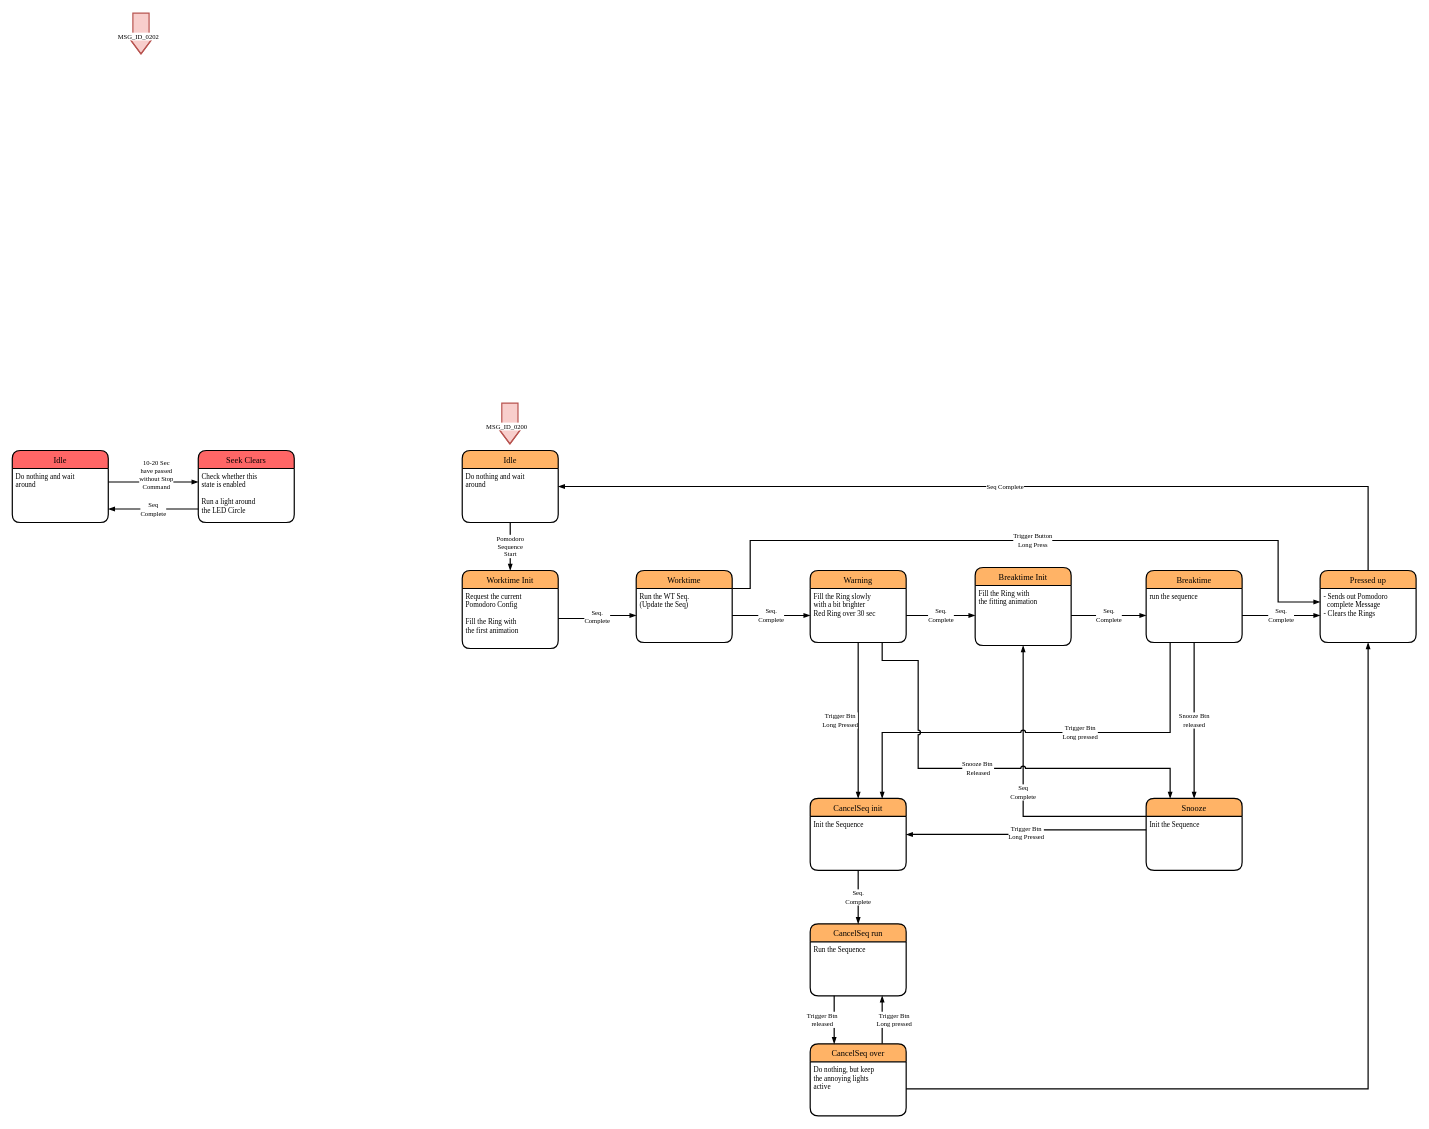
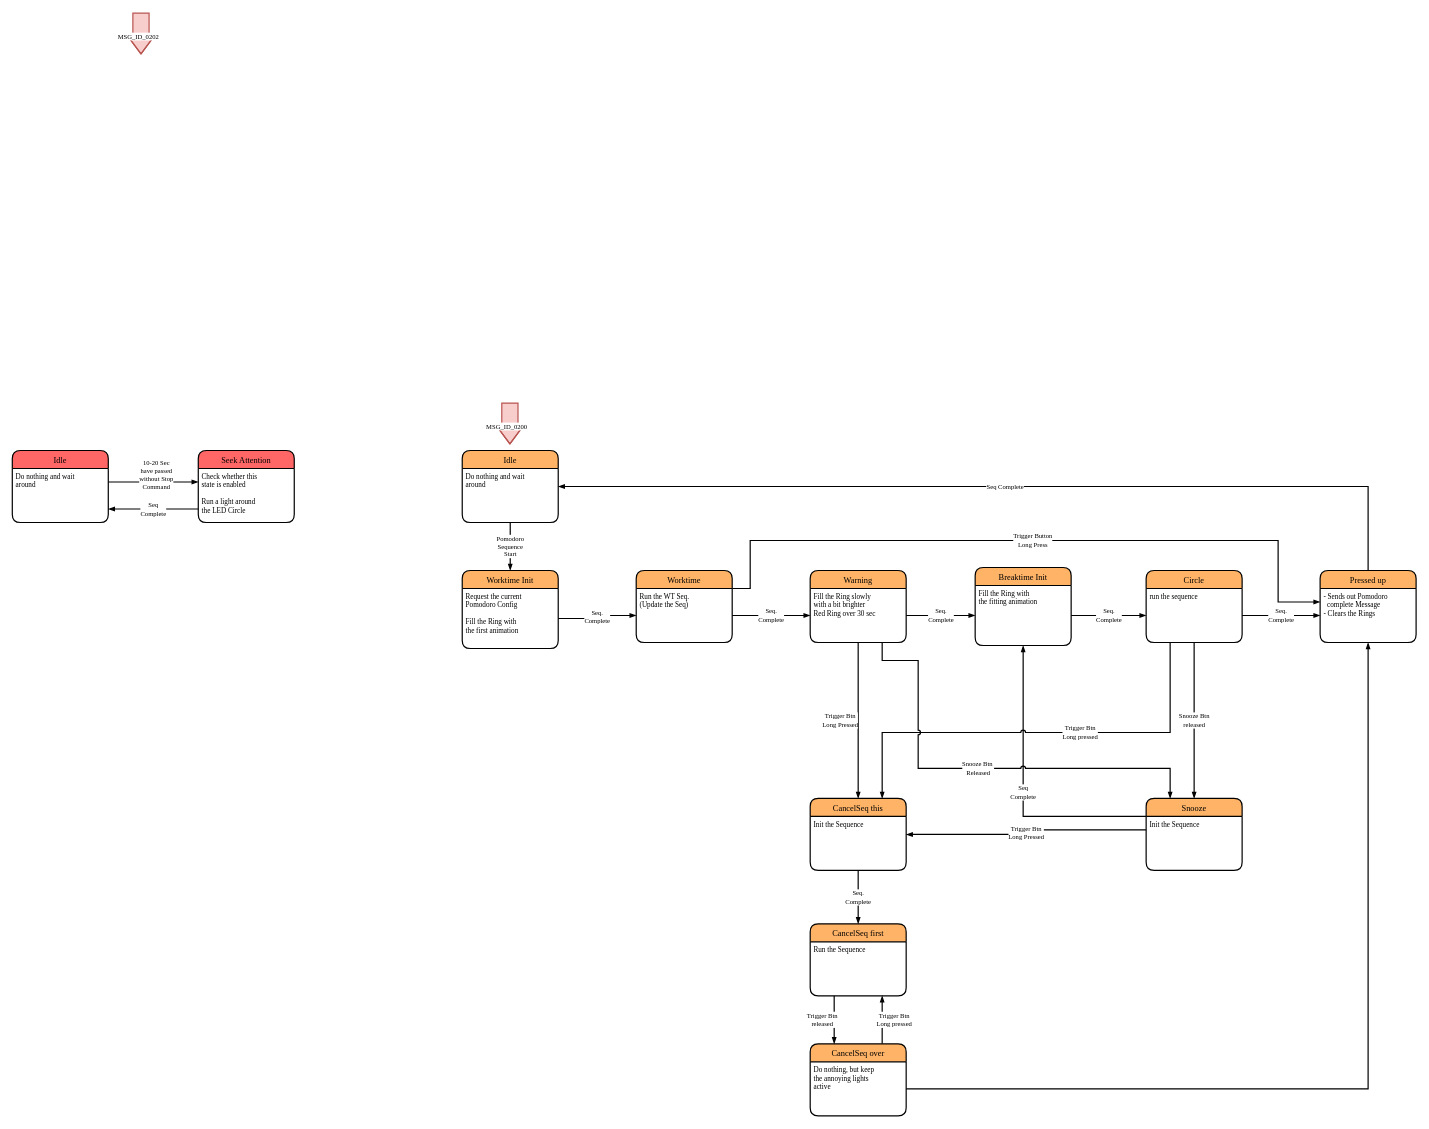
node "Seek Clears": label "Seek Clears" -> "Seek Attention"
node "Breaktime": label "Breaktime" -> "Circle"
node "CancelSeq init": label "CancelSeq init" -> "CancelSeq this"
node "CancelSeq run": label "CancelSeq run" -> "CancelSeq first"
